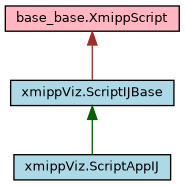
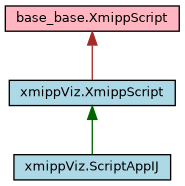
node "xmippViz.ScriptIJBase": label "xmippViz.ScriptIJBase" -> "xmippViz.XmippScript"
